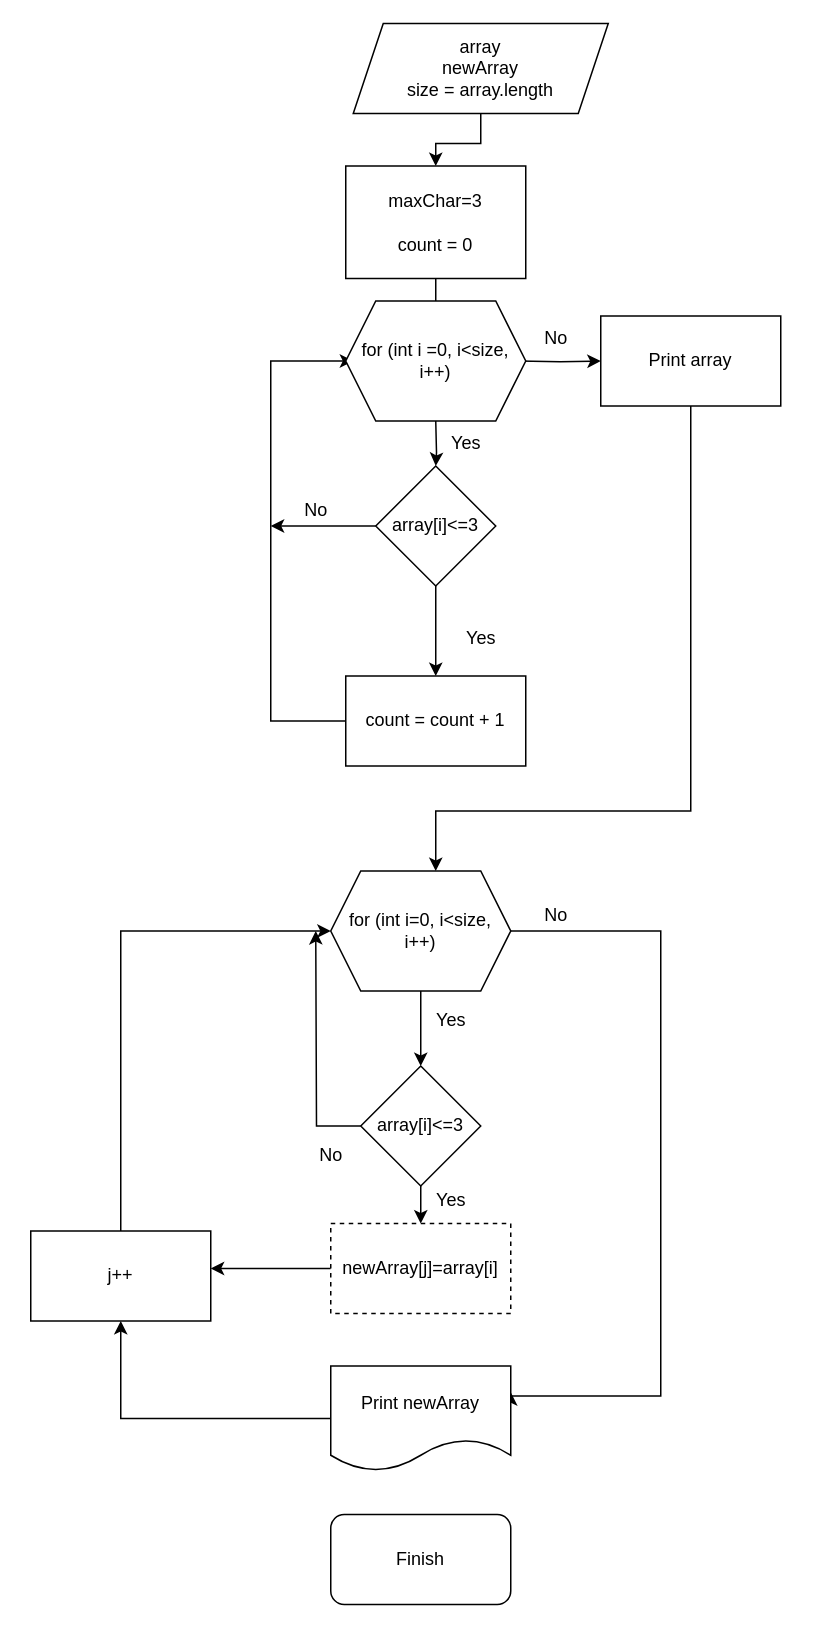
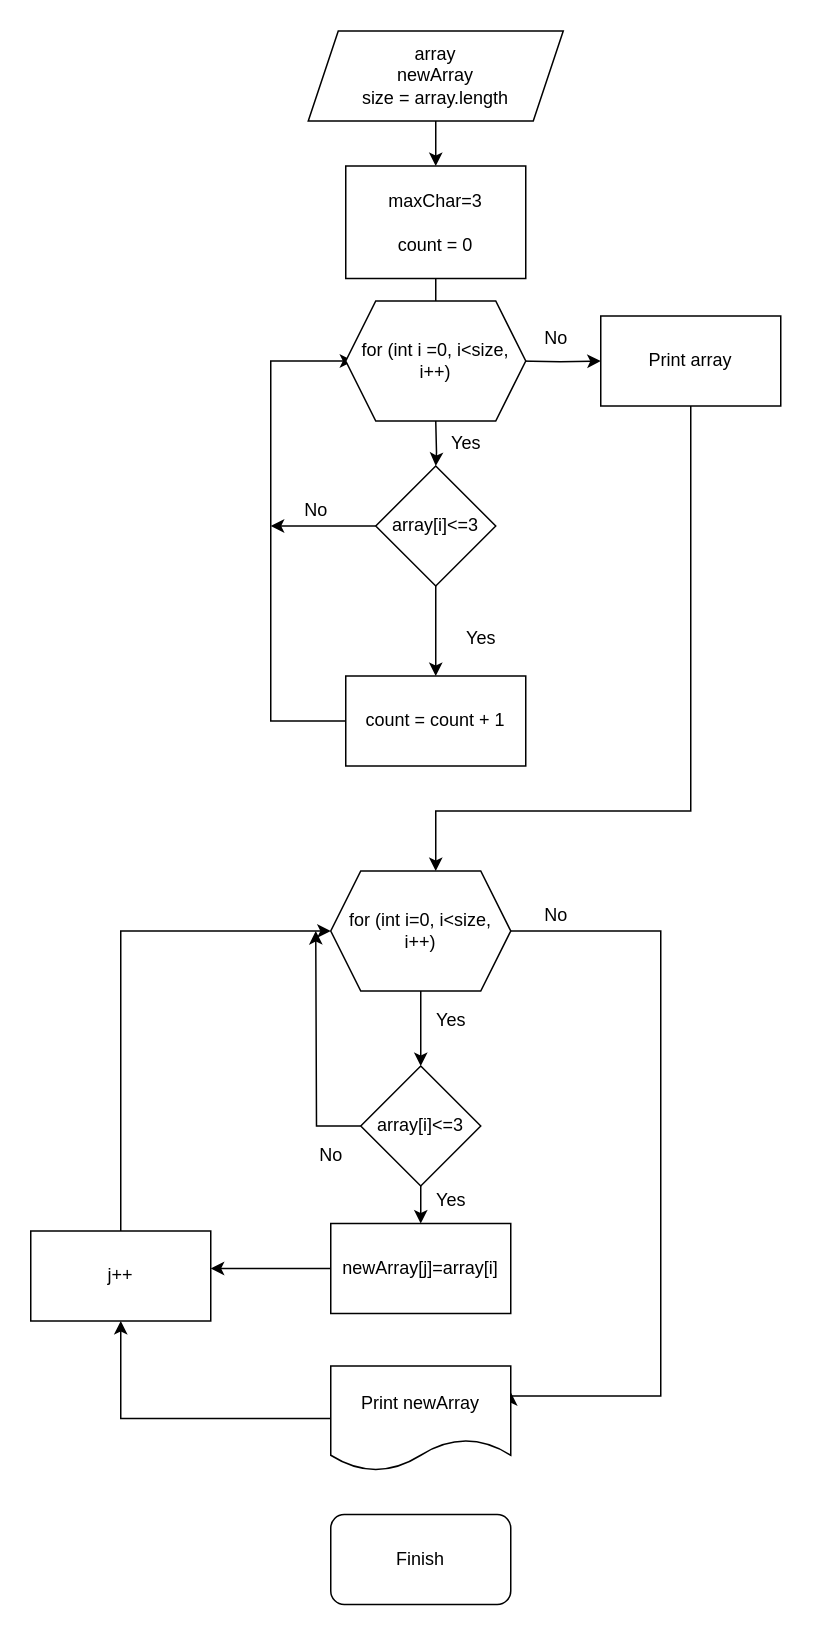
node "array newArray size = array.length": moved (481, 68) -> (436, 76)
node "newArray[j]=array[i]": style dashed -> solid
